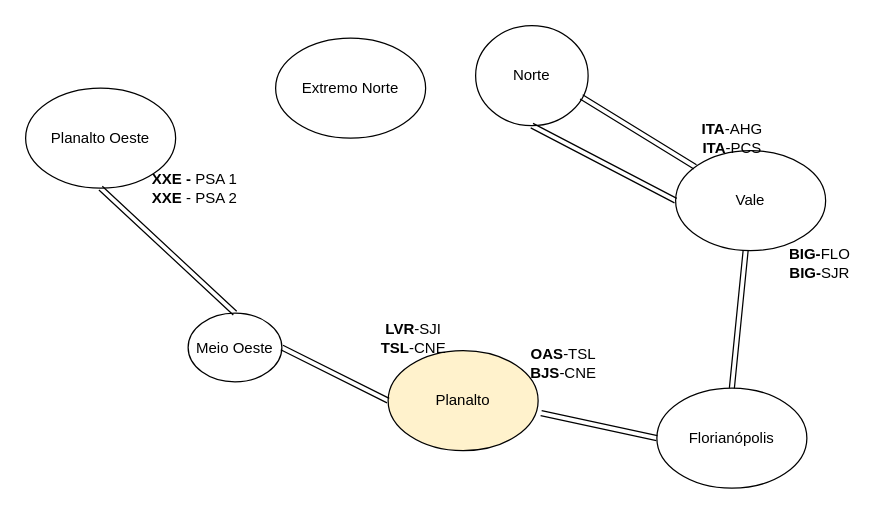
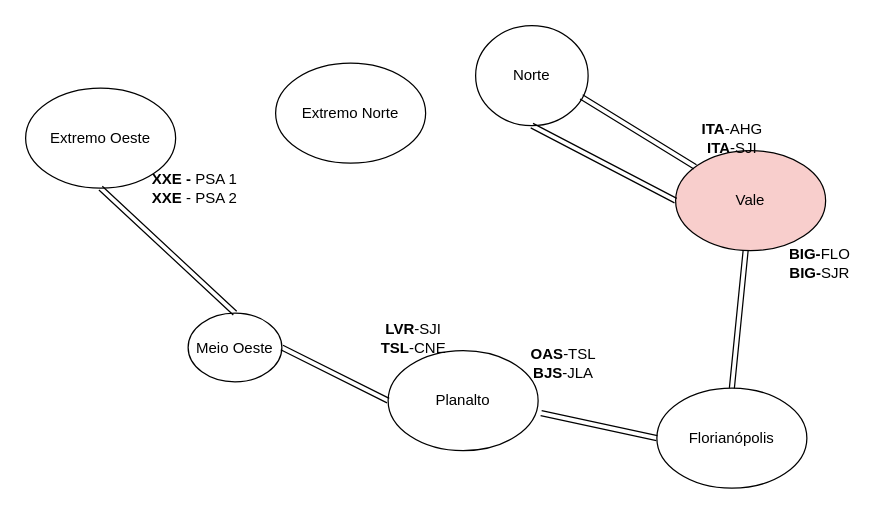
node "Extremo Norte": moved (351, 88) -> (351, 113)
node "Planalto Oeste": label "Planalto Oeste" -> "Extremo Oeste"
node "ITA-AHG ITA-PCS": label "ITA-AHG ITA-PCS" -> "ITA-AHG ITA-SJI"
node "Vale": fillcolor #ffffff -> #f8cecc
node "OAS-TSL BJS-CNE": label "OAS-TSL BJS-CNE" -> "OAS-TSL BJS-JLA"
node "Planalto": fillcolor #fff2cc -> #ffffff
